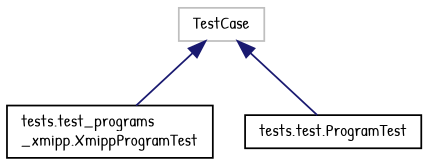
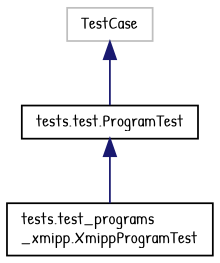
edge "tests.test_programs _xmipp.XmippProgramTest" -> "TestCase": now "tests.test_programs _xmipp.XmippProgramTest" -> "tests.test.ProgramTest"
